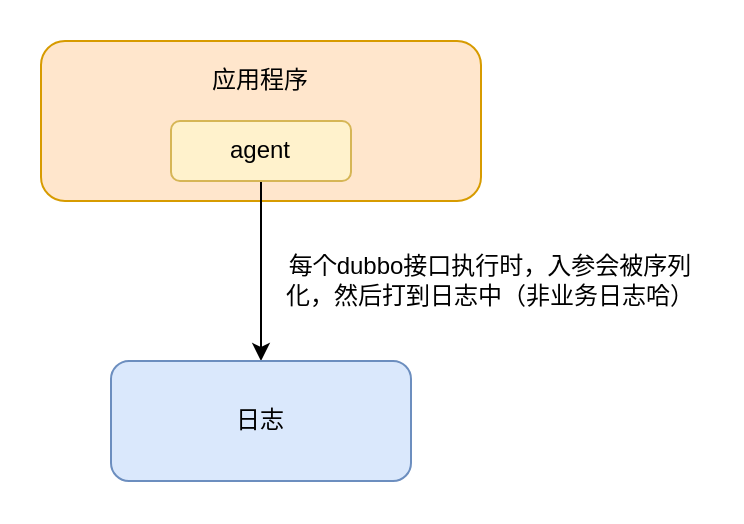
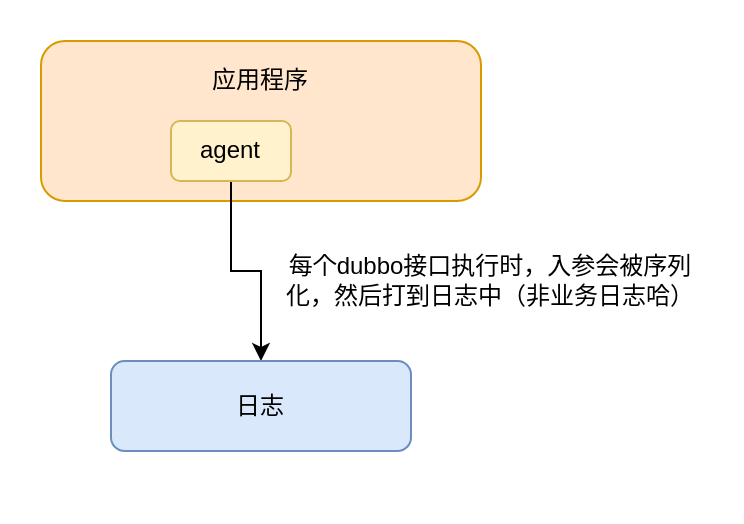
node "agent": size 180x60 -> 120x60
node "日志": size 300x120 -> 300x90
